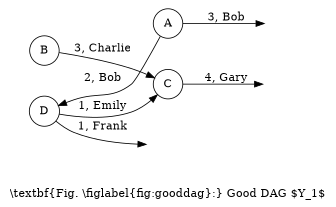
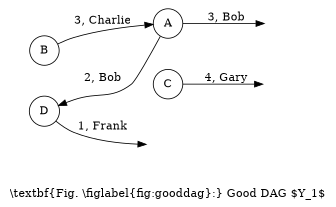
edge "B" -> "C": now "B" -> "A"
edge "D" -> "C": removed, label "1, Emily"
